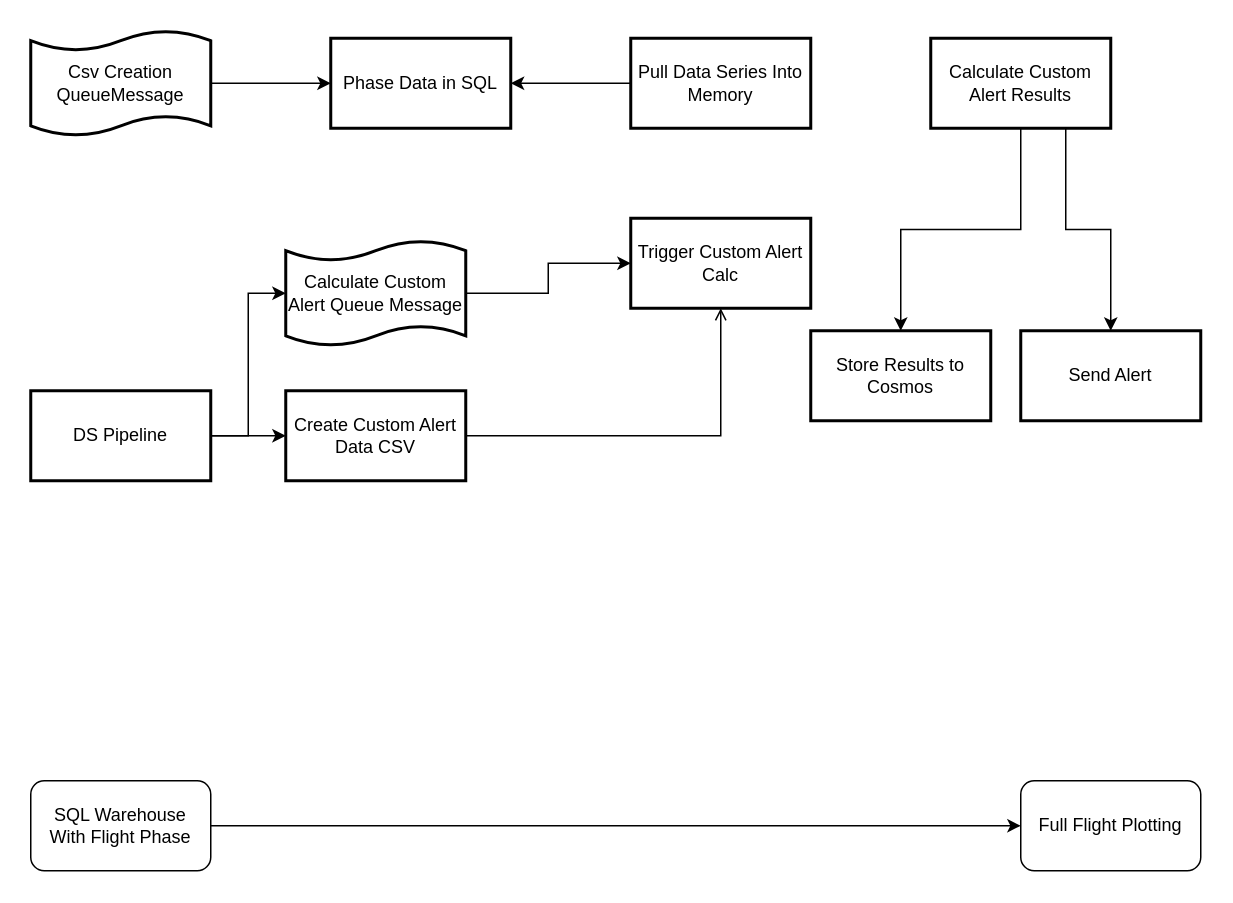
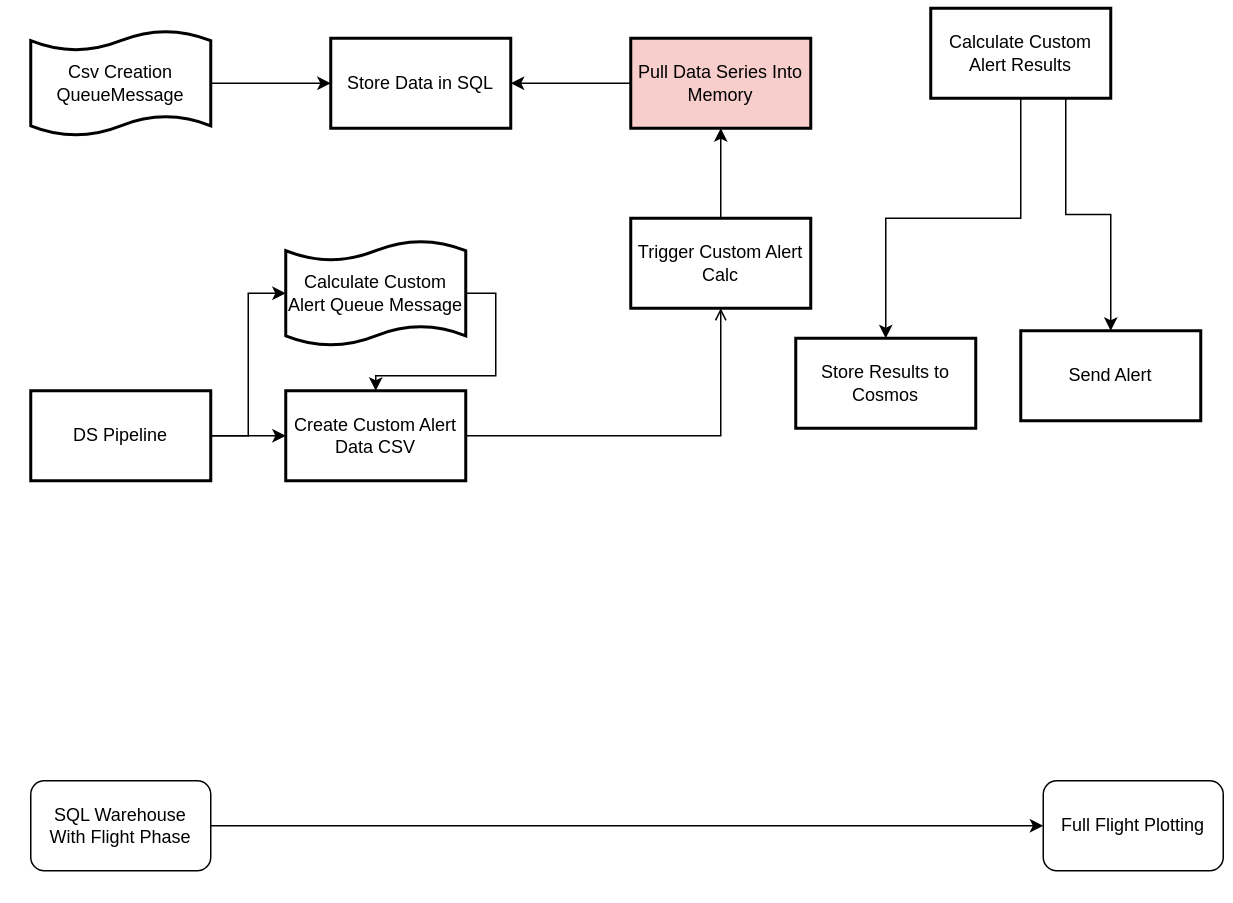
node "Phase Data in SQL": label "Phase Data in SQL" -> "Store Data in SQL"
node "Pull Data Series Into Memory": fillcolor #ffffff -> #f8cecc
node "Calculate Custom Alert Results": moved (1021, 83) -> (1021, 53)
edge "Trigger Custom Alert Calc" -> "Pull Data Series Into Memory": added
edge "Calculate Custom Alert Queue Message" -> "Trigger Custom Alert Calc": now "Calculate Custom Alert Queue Message" -> "Create Custom Alert Data CSV"
node "Store Results to Cosmos": moved (901, 376) -> (886, 383)
node "Full Flight Plotting": moved (1111, 826) -> (1133, 826)
